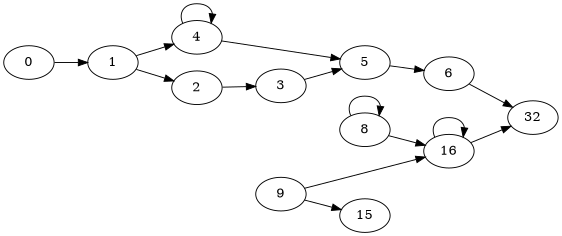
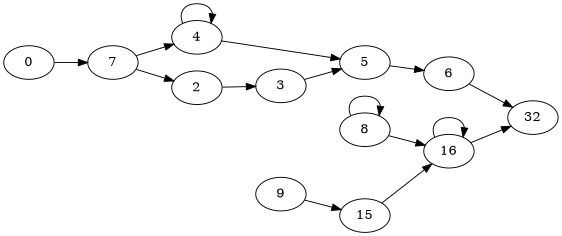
node "1": label "1" -> "7"
edge "9" -> "16": now "15" -> "16"
